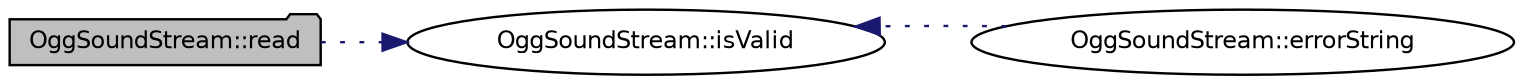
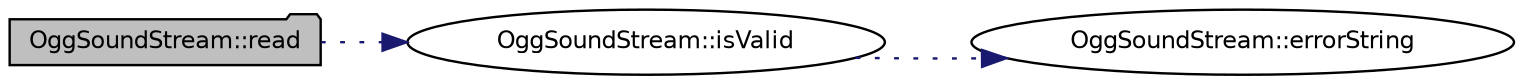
edge "OggSoundStream::errorString" -> "OggSoundStream::isValid": reversed
